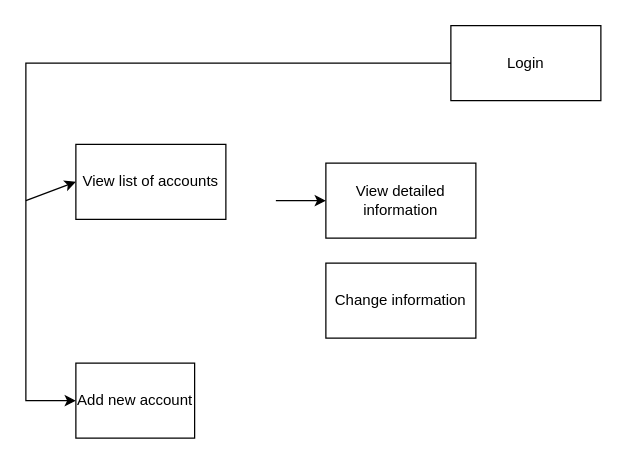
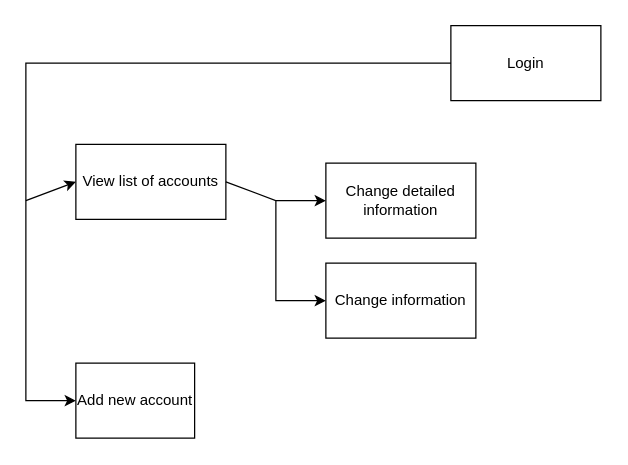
node "View detailed information": label "View detailed information" -> "Change detailed information"
edge "View list of accounts" -> "Change information": added
